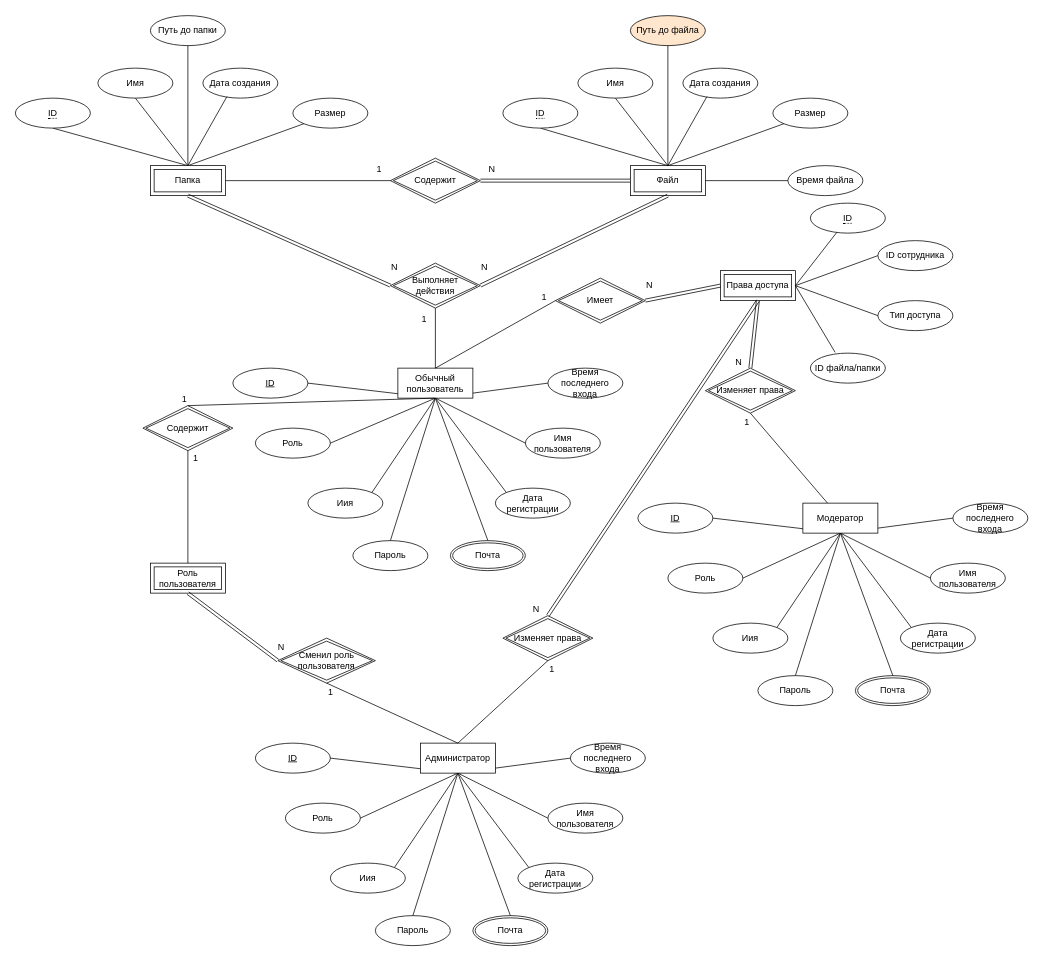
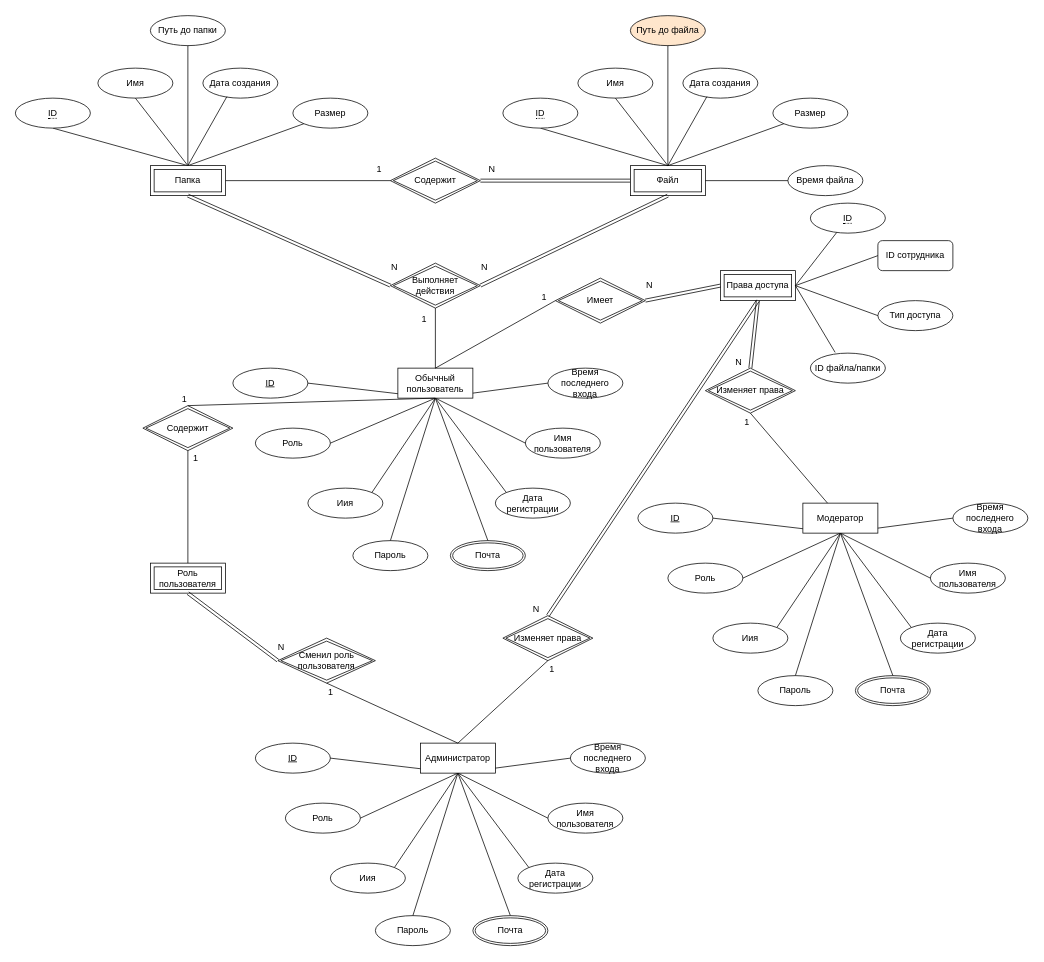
node "ID сотрудника": shape ellipse -> rounded rectangle
